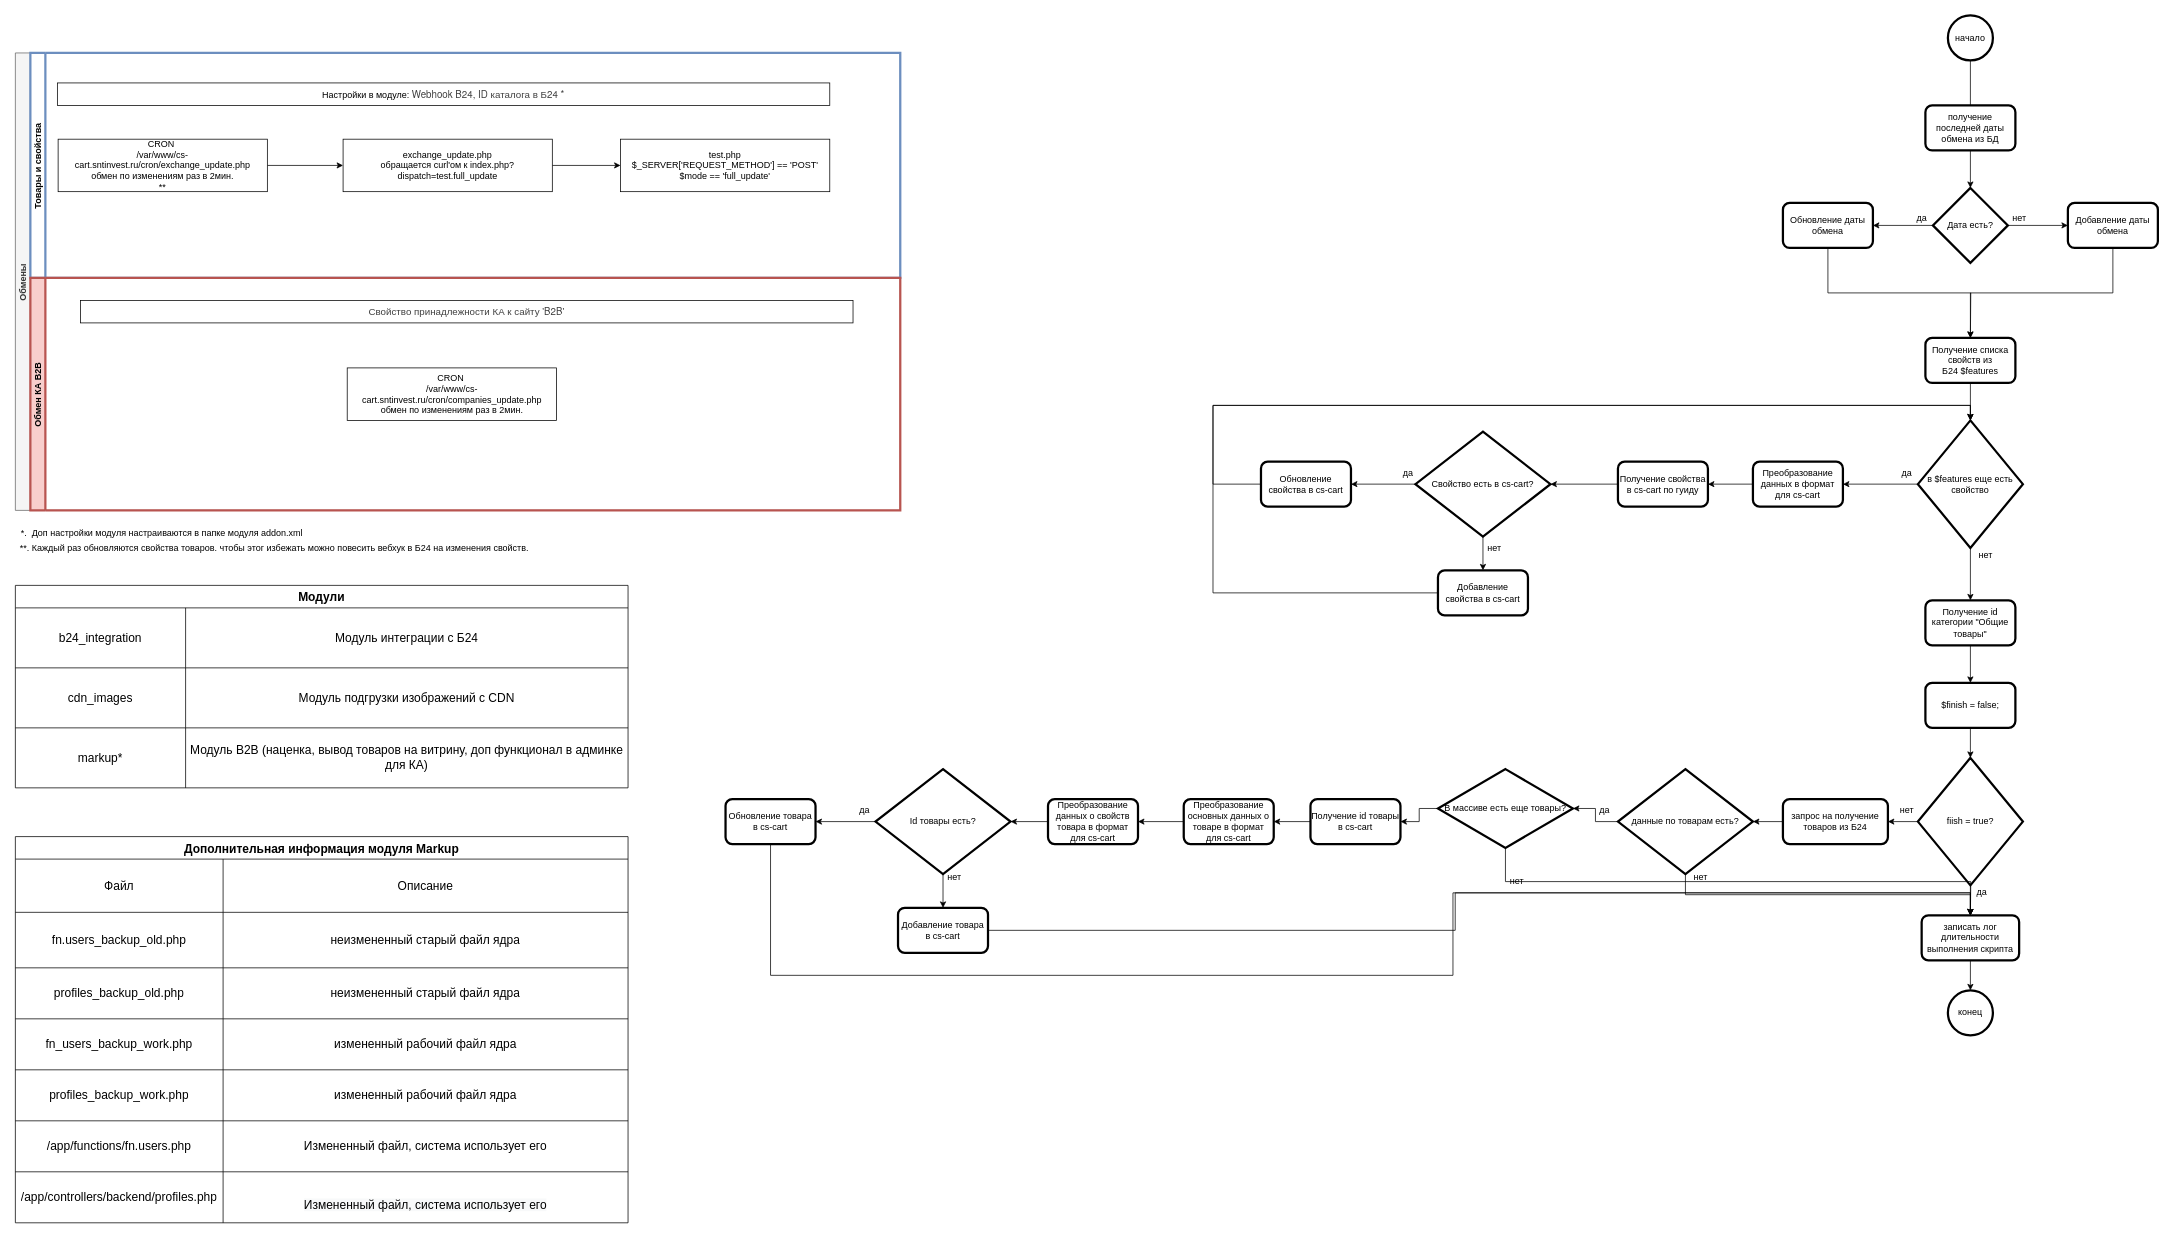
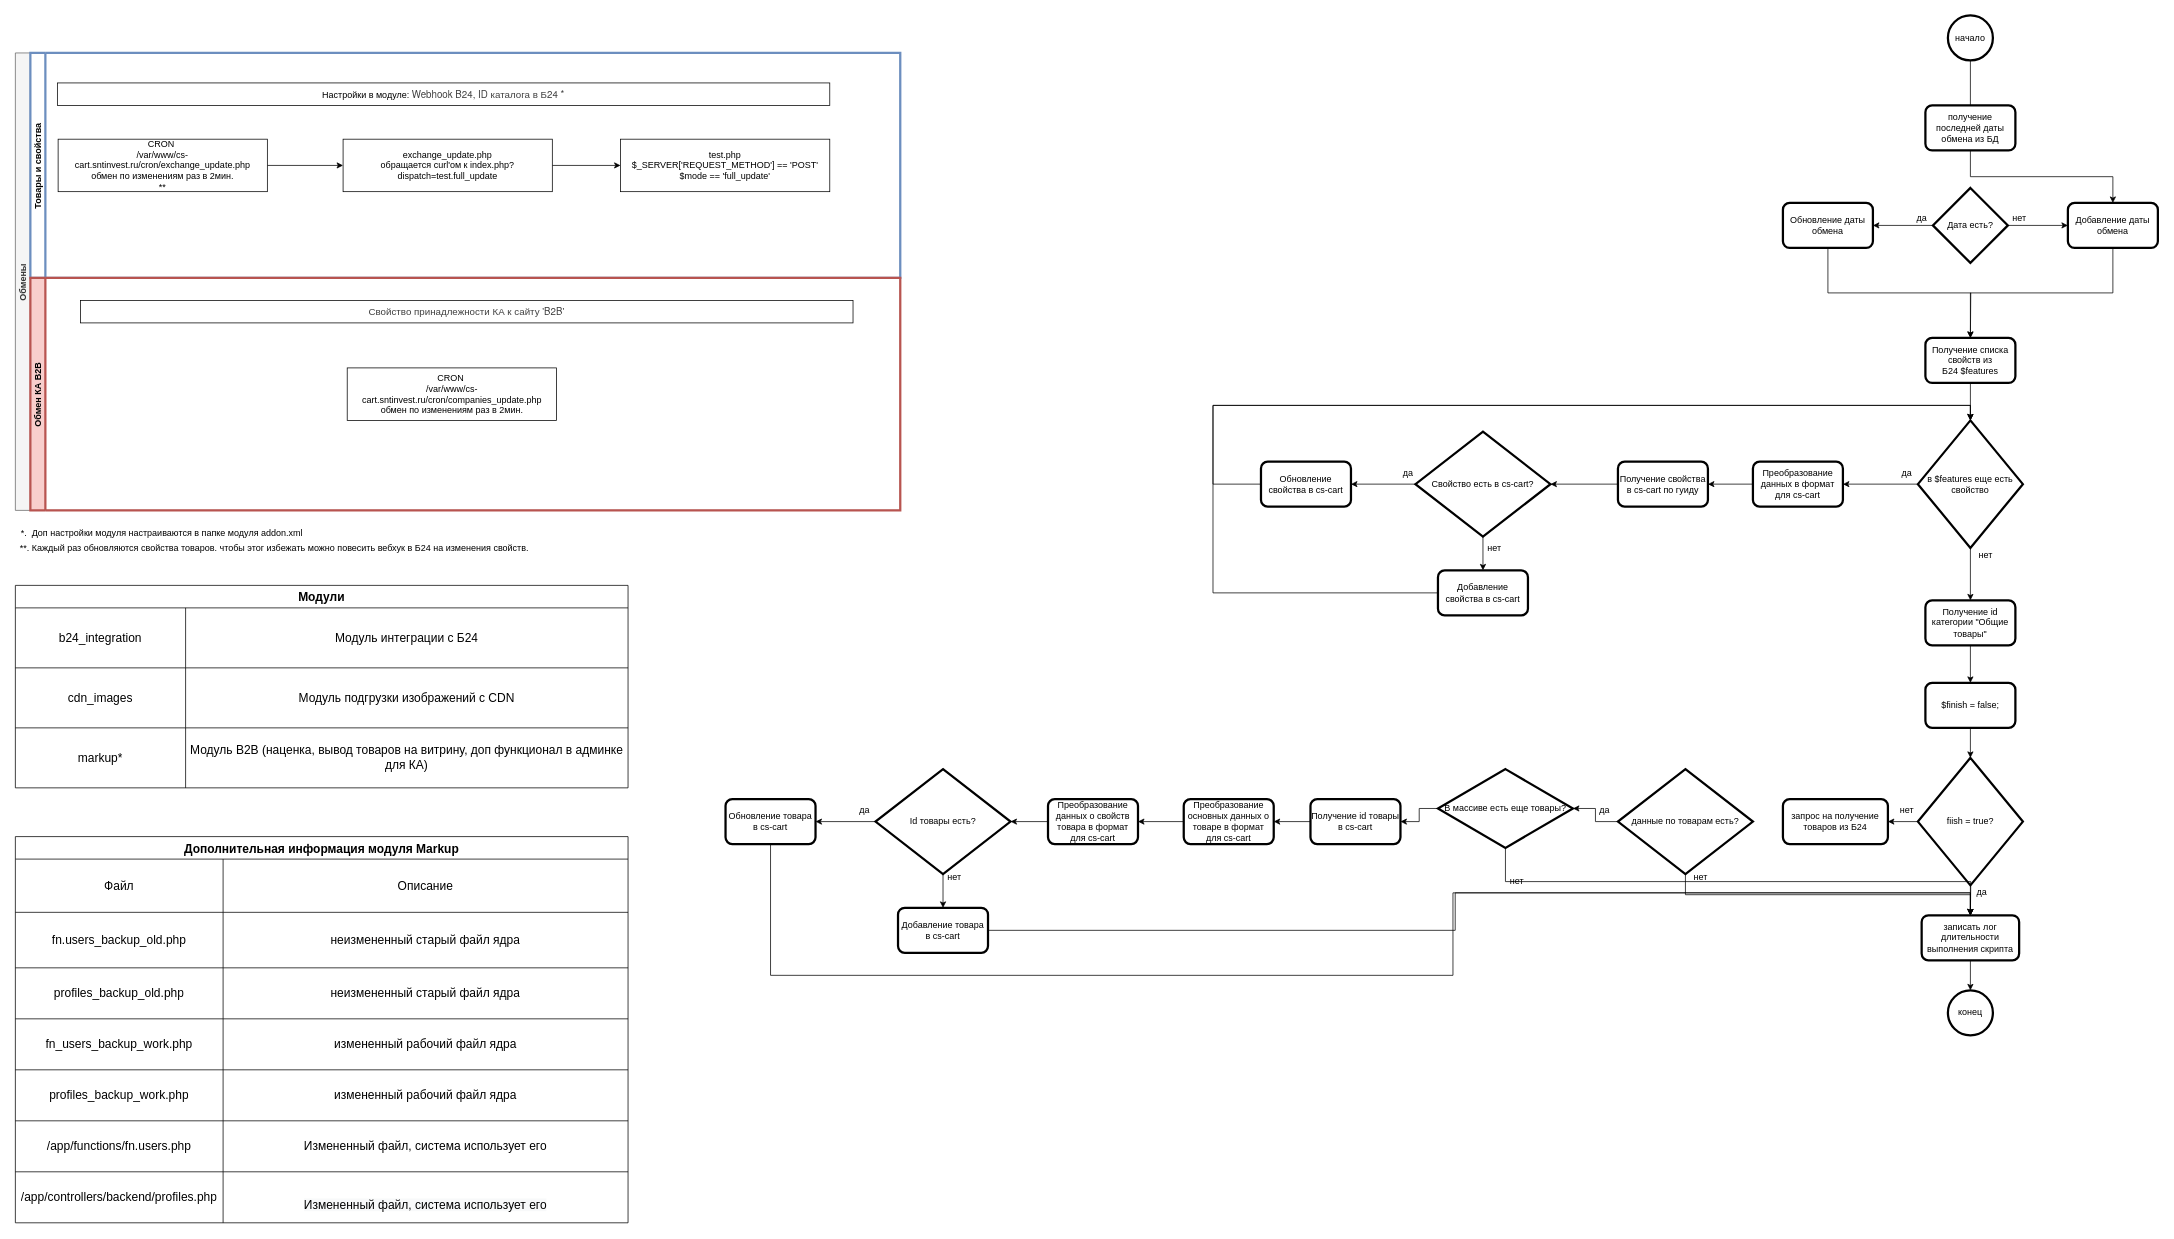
edge "получение последней даты обмена из БД" -> "Дата есть?": now "получение последней даты обмена из БД" -> "Добавление даты обмена"
edge "запрос на получение товаров из Б24" -> "данные по товарам есть?": removed
